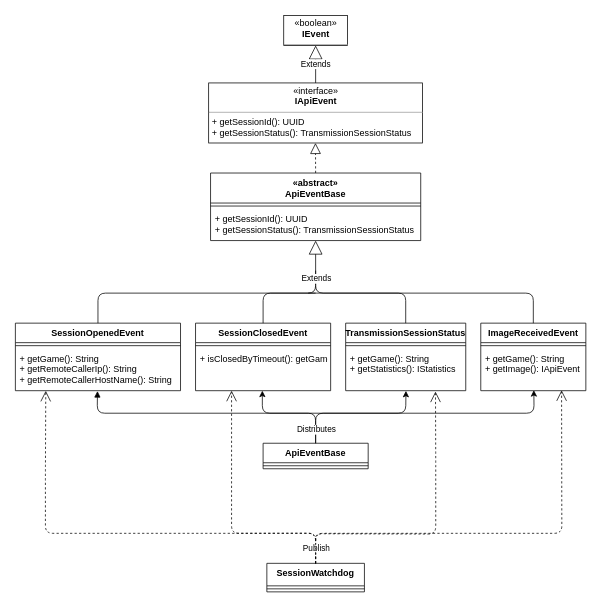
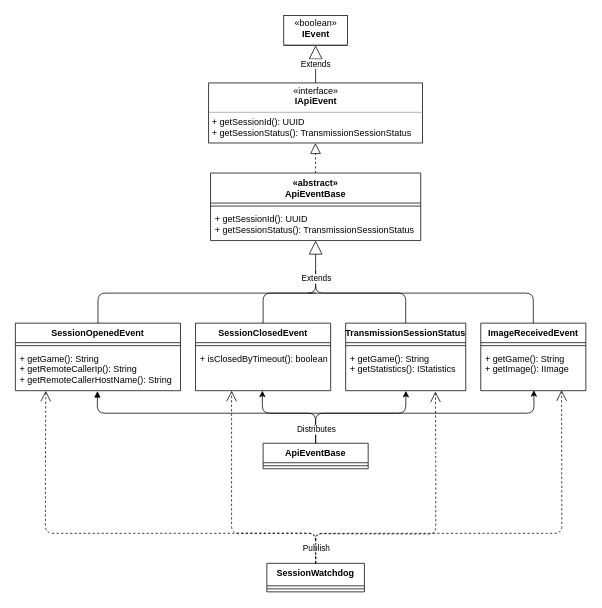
node "+ isClosedByTimeout(): getGame": label "+ isClosedByTimeout(): getGame" -> "+ isClosedByTimeout(): boolean"
node "+ getGame(): String + getImage(): IApiEvent": label "+ getGame(): String + getImage(): IApiEvent" -> "+ getGame(): String + getImage(): IImage"
